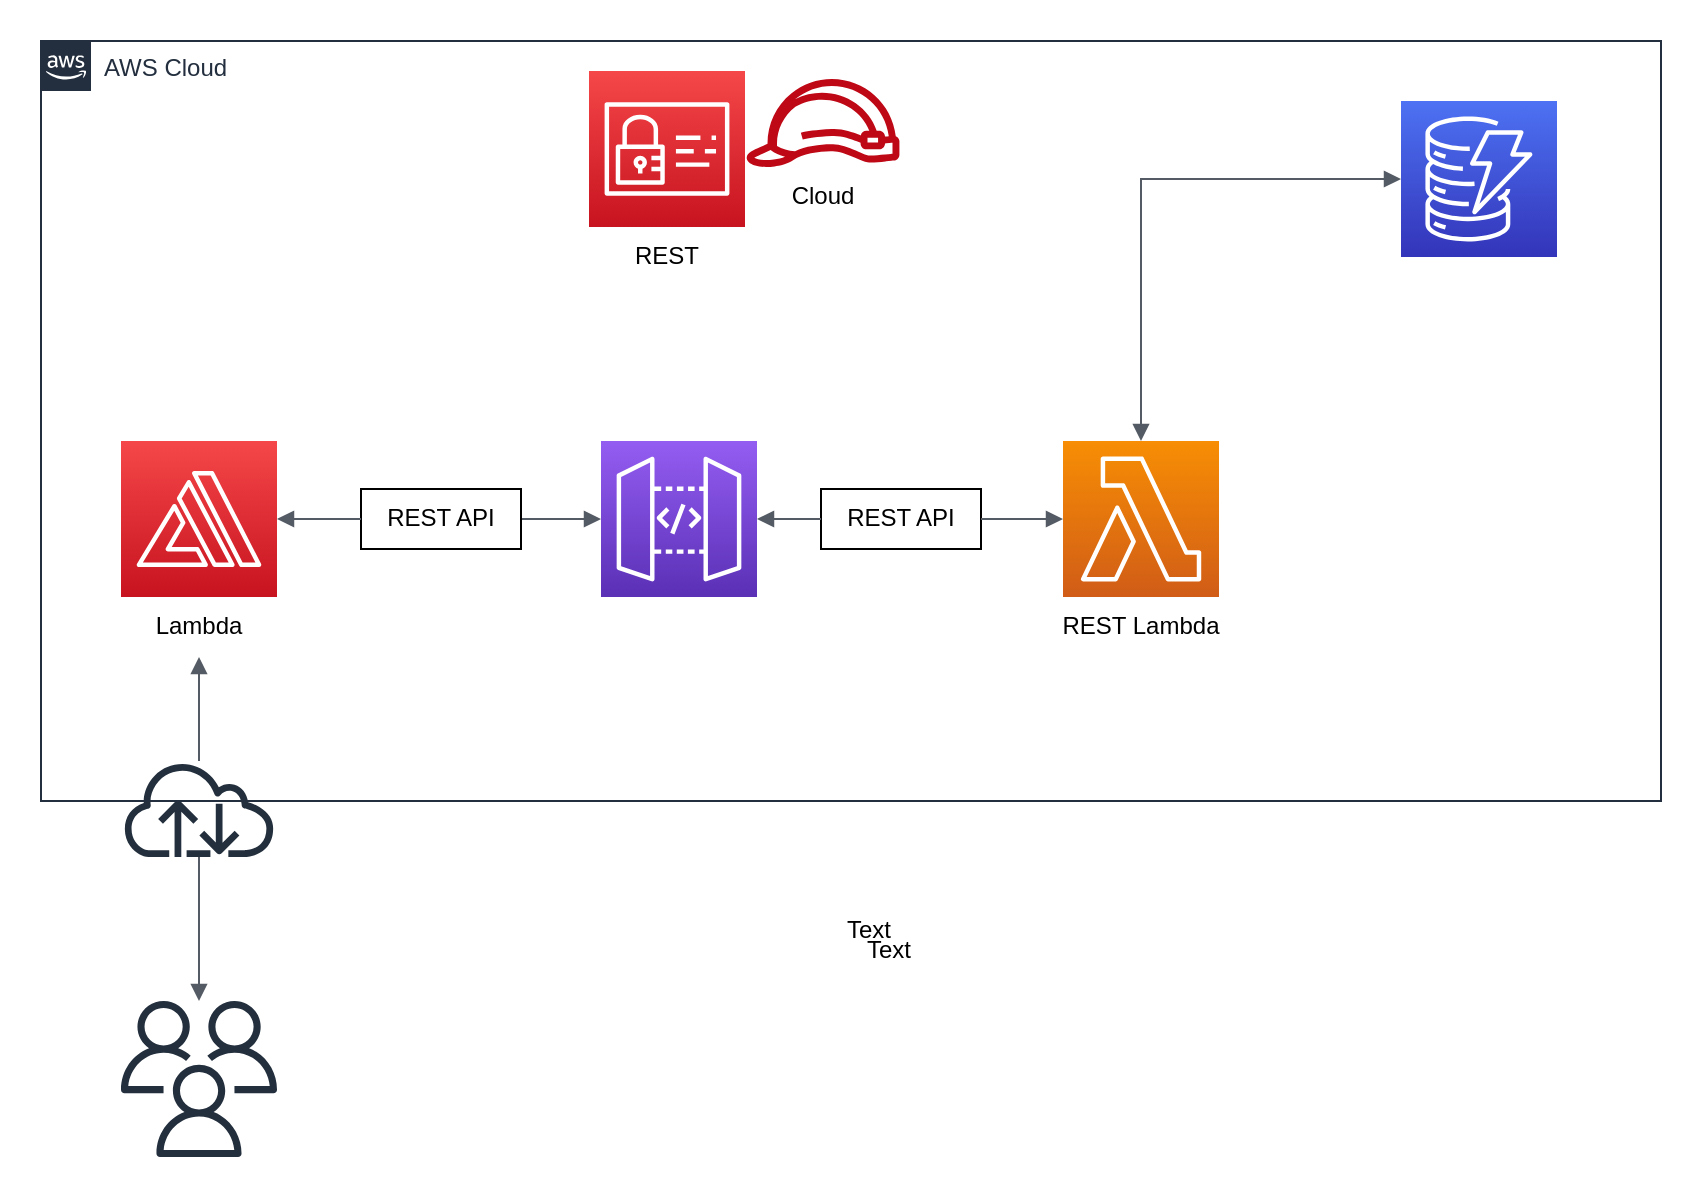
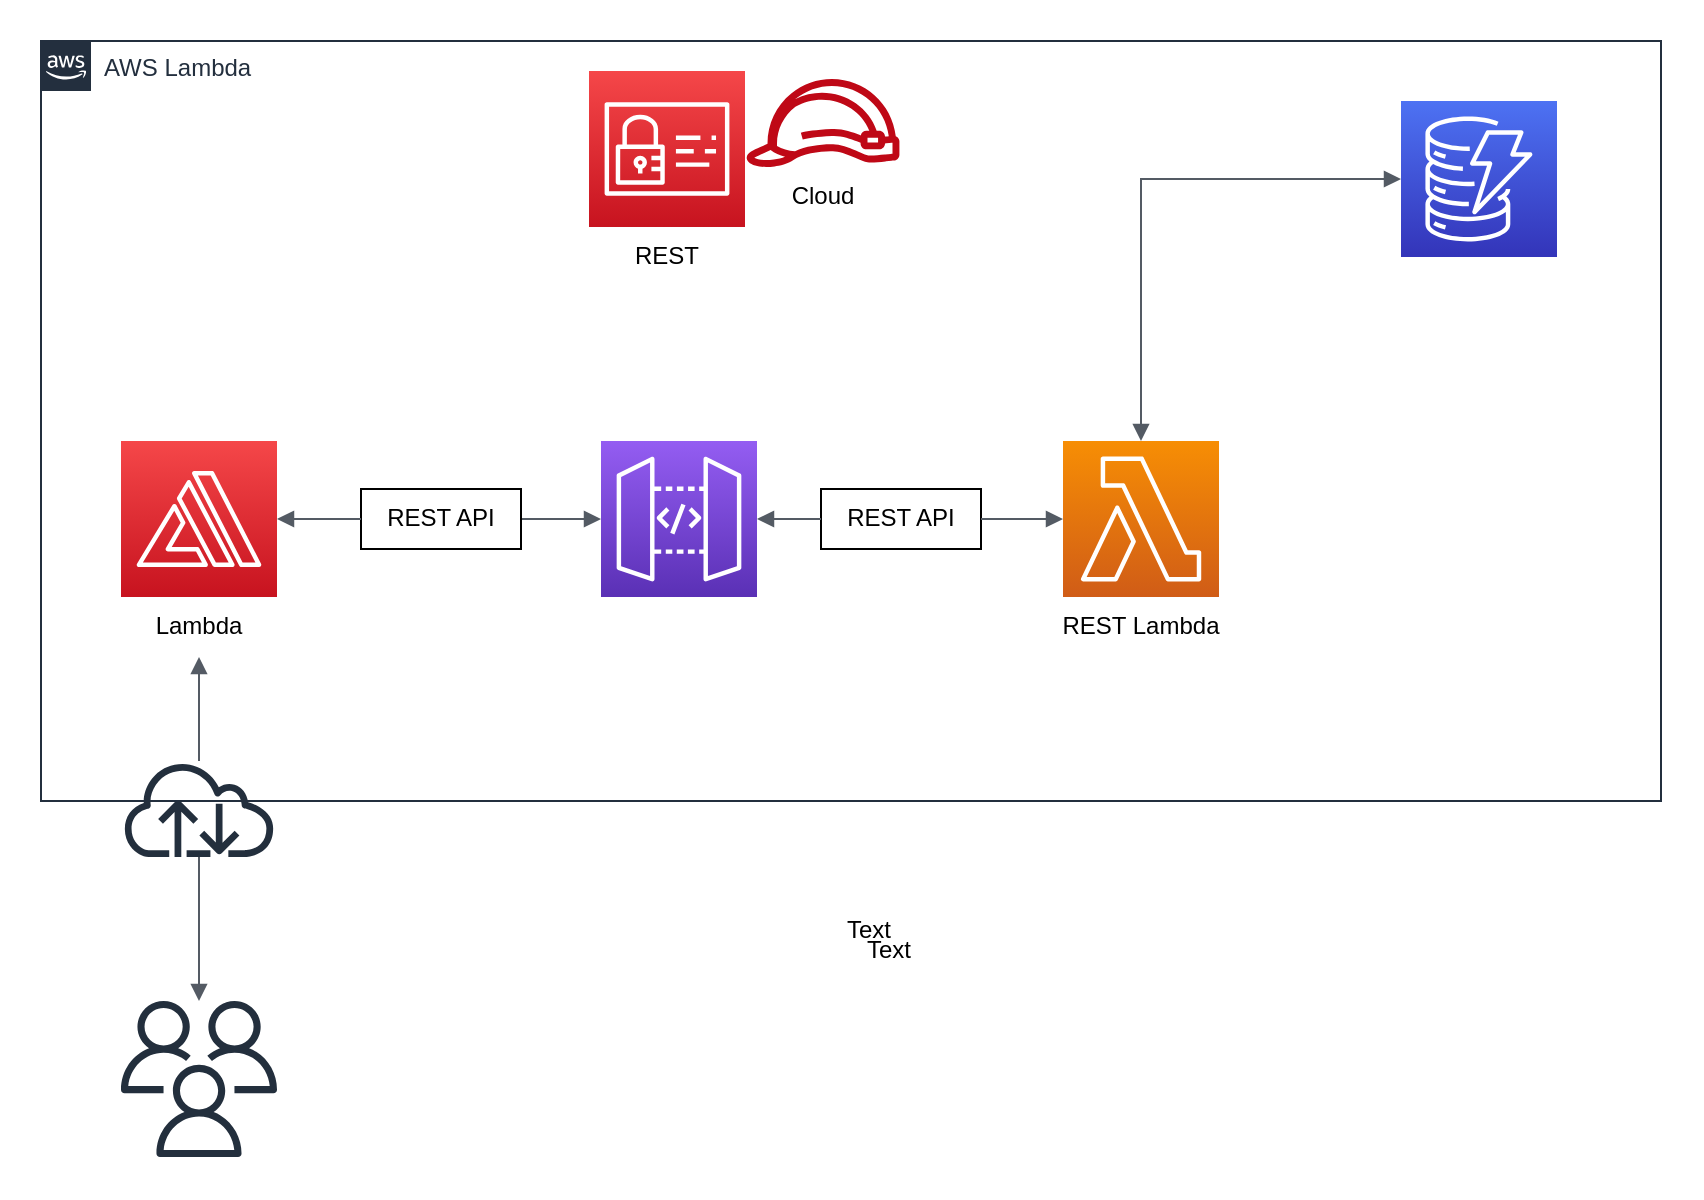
node "AWS Cloud": label "AWS Cloud" -> "AWS Lambda"
